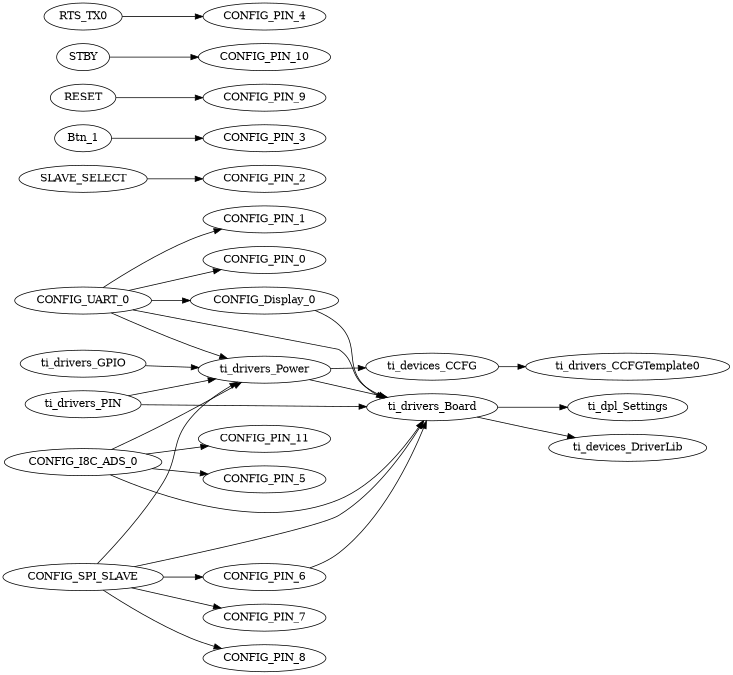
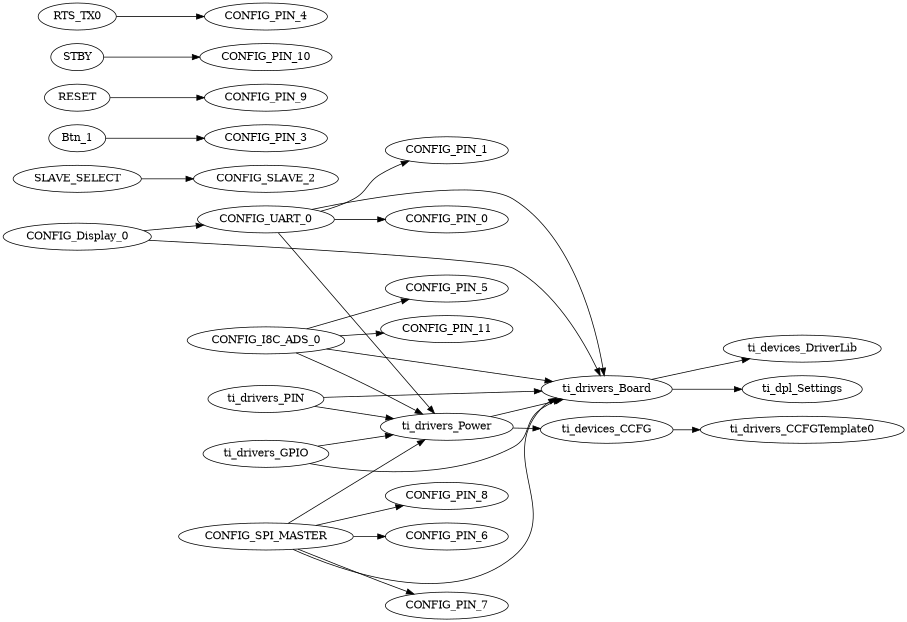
node "CONFIG_PIN_2": label "CONFIG_PIN_2" -> "CONFIG_SLAVE_2"
edge "CONFIG_UART_0" -> "CONFIG_Display_0": reversed
edge "CONFIG_PIN_6" -> "ti_drivers_Board": now "ti_drivers_GPIO" -> "ti_drivers_Board"
node "CONFIG_SPI_SLAVE": label "CONFIG_SPI_SLAVE" -> "CONFIG_SPI_MASTER"
